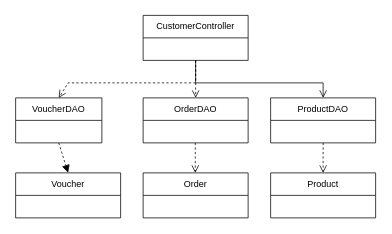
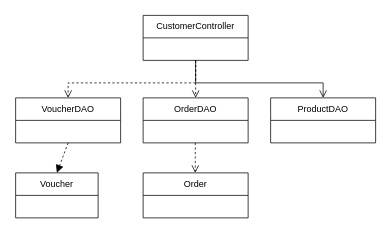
node "VoucherDAO": size 86x45 -> 105x45
edge "ProductDAO" -> "Product": removed
node "Voucher": size 105x45 -> 83x45
node "Product": removed
